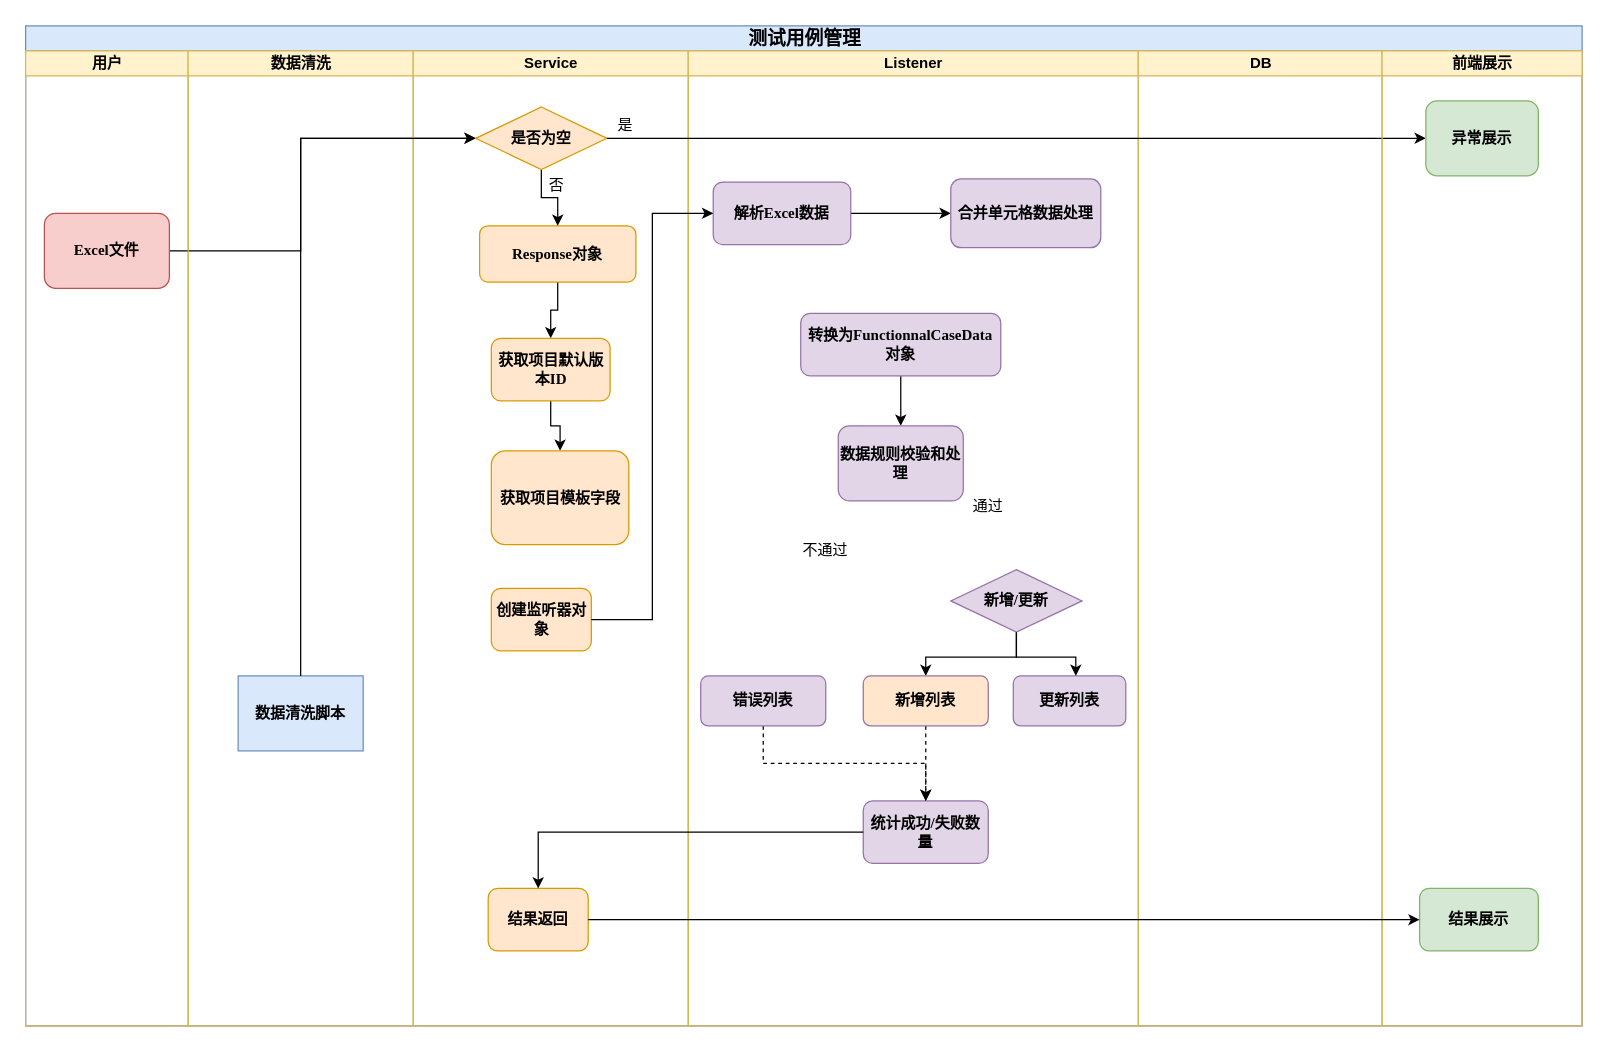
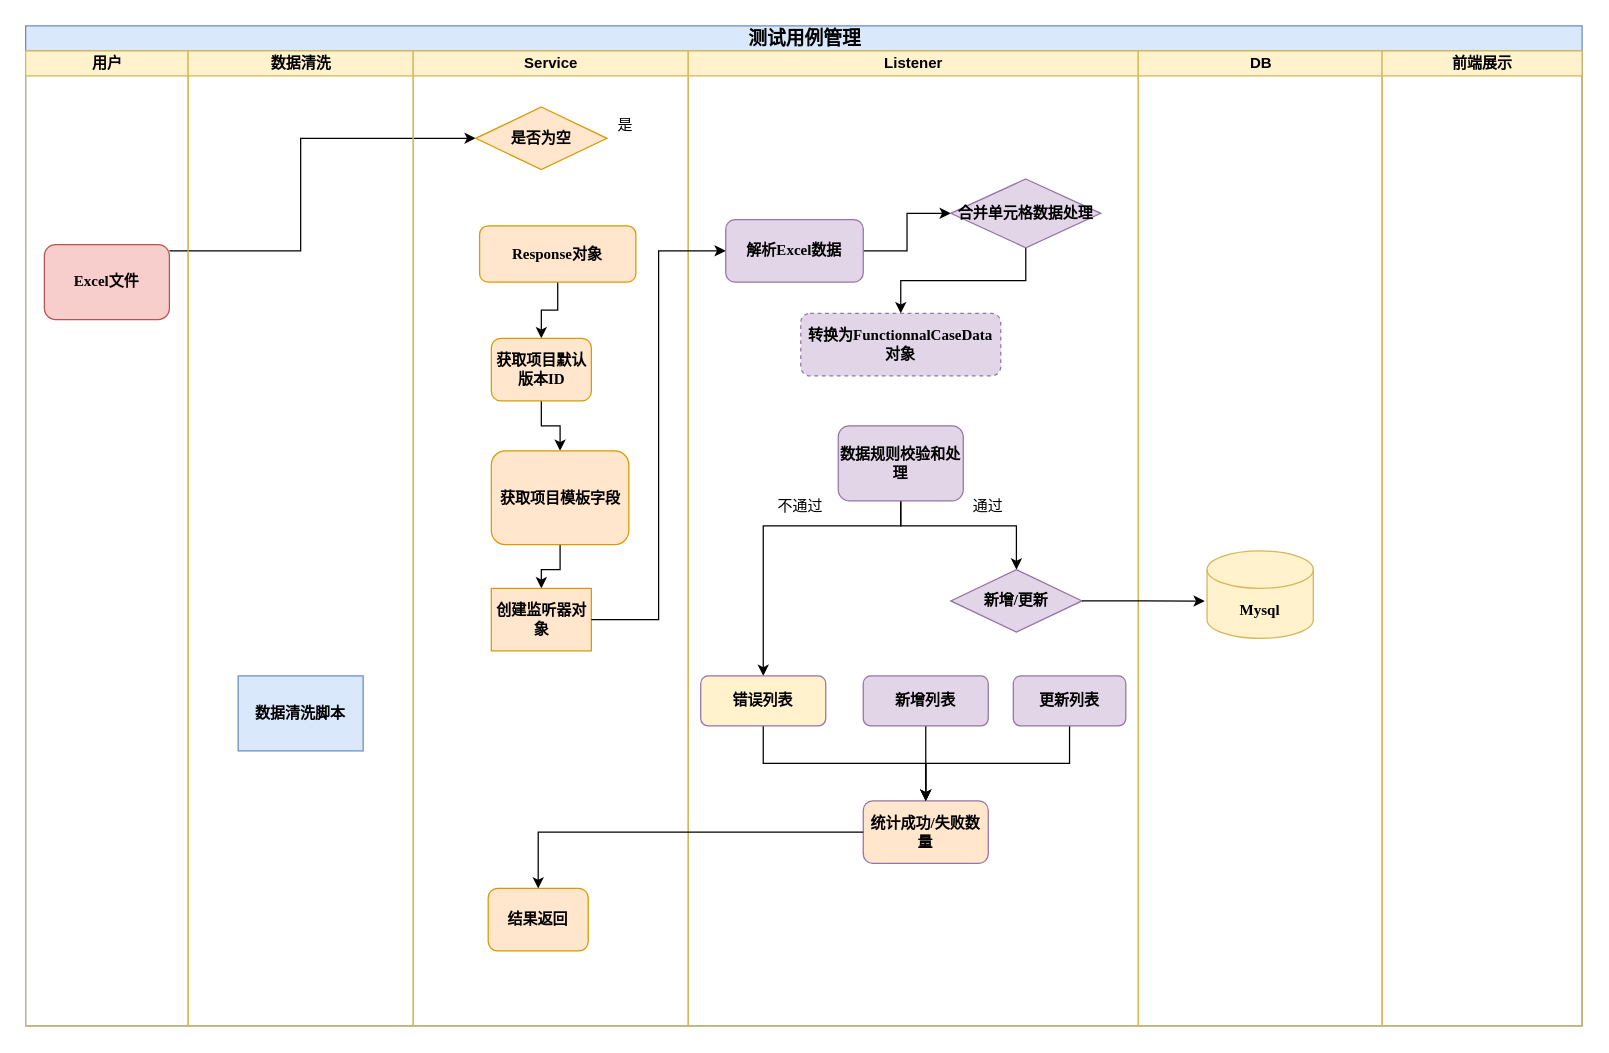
edge "是否为空" -> "异常展示": removed
node "异常展示": removed
node "否": removed
edge "是否为空" -> "Response对象": removed
node "解析Excel数据": moved (782, 213) -> (794, 251)
node "合并单元格数据处理": shape rounded rectangle -> diamond
node "Excel文件": moved (107, 251) -> (107, 282)
edge "合并单元格数据处理" -> "转换为FunctionnalCaseData对象": added
node "转换为FunctionnalCaseData对象": style solid -> dashed
node "获取项目默认版本ID": size 119x63 -> 100x63
edge "转换为FunctionnalCaseData对象" -> "数据规则校验和处理": removed
edge "数据清洗脚本" -> "是否为空": removed
edge "数据规则校验和处理" -> "新增/更新": added
edge "数据规则校验和处理" -> "错误列表": added
node "不通过": moved (826, 551) -> (801, 507)
edge "获取项目模板字段" -> "创建监听器对象": added
node "Mysql": added
edge "新增/更新" -> "Mysql": added
node "创建监听器对象": shape rounded rectangle -> rectangle
edge "新增/更新" -> "新增列表": removed
edge "新增/更新" -> "更新列表": removed
node "错误列表": fillcolor #e1d5e7 -> #fff2cc
node "新增列表": fillcolor #ffe6cc -> #e1d5e7
edge "新增列表" -> "统计成功/失败数量": style dashed -> solid
edge "错误列表" -> "统计成功/失败数量": style dashed -> solid
edge "更新列表" -> "统计成功/失败数量": added
node "统计成功/失败数量": fillcolor #e1d5e7 -> #ffe6cc
edge "结果返回" -> "结果展示": removed
node "结果展示": removed
